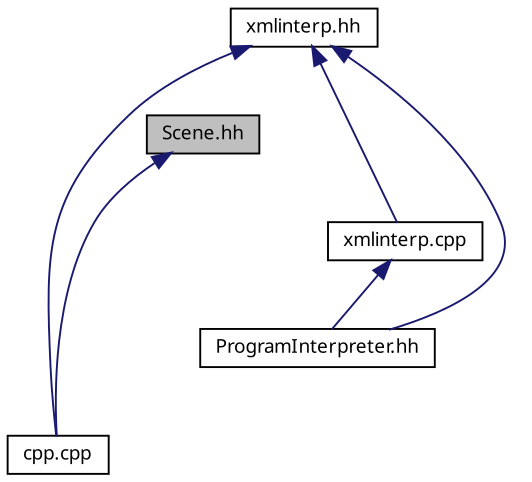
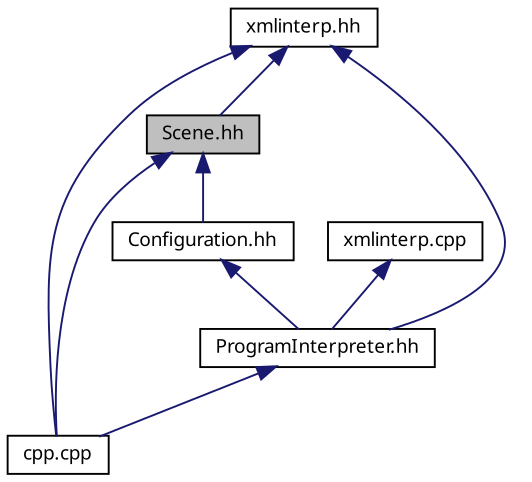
edge "xmlinterp.cpp" -> "xmlinterp.hh": now "Scene.hh" -> "xmlinterp.hh"
node "Configuration.hh": added
edge "cpp.cpp" -> "ProgramInterpreter.hh": added
